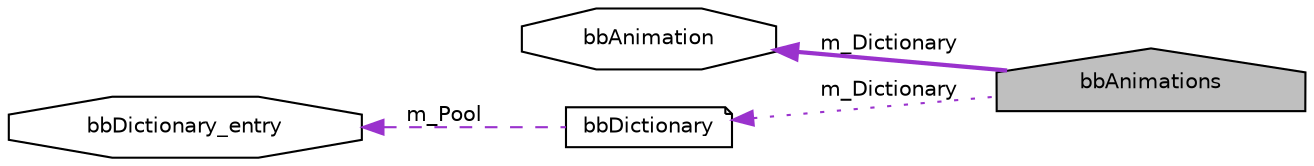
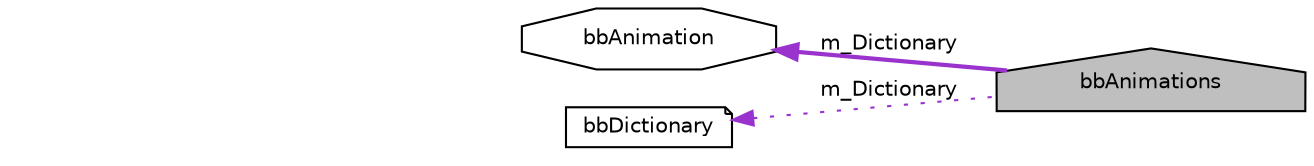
node "bbDictionary_entry": removed
